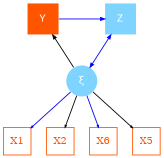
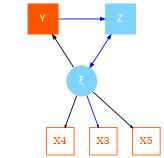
node "X1": removed
node "X2": label "X2" -> "X4"
node "X6": label "X6" -> "X3"
